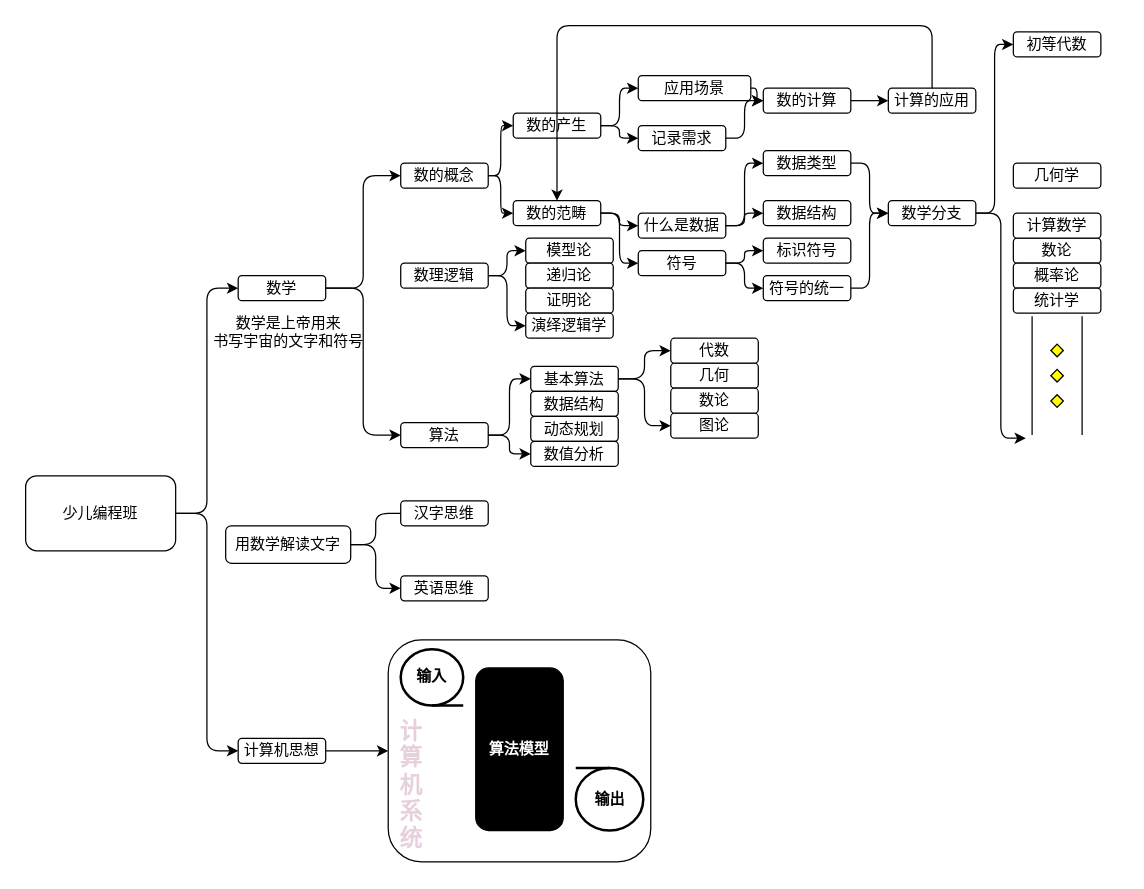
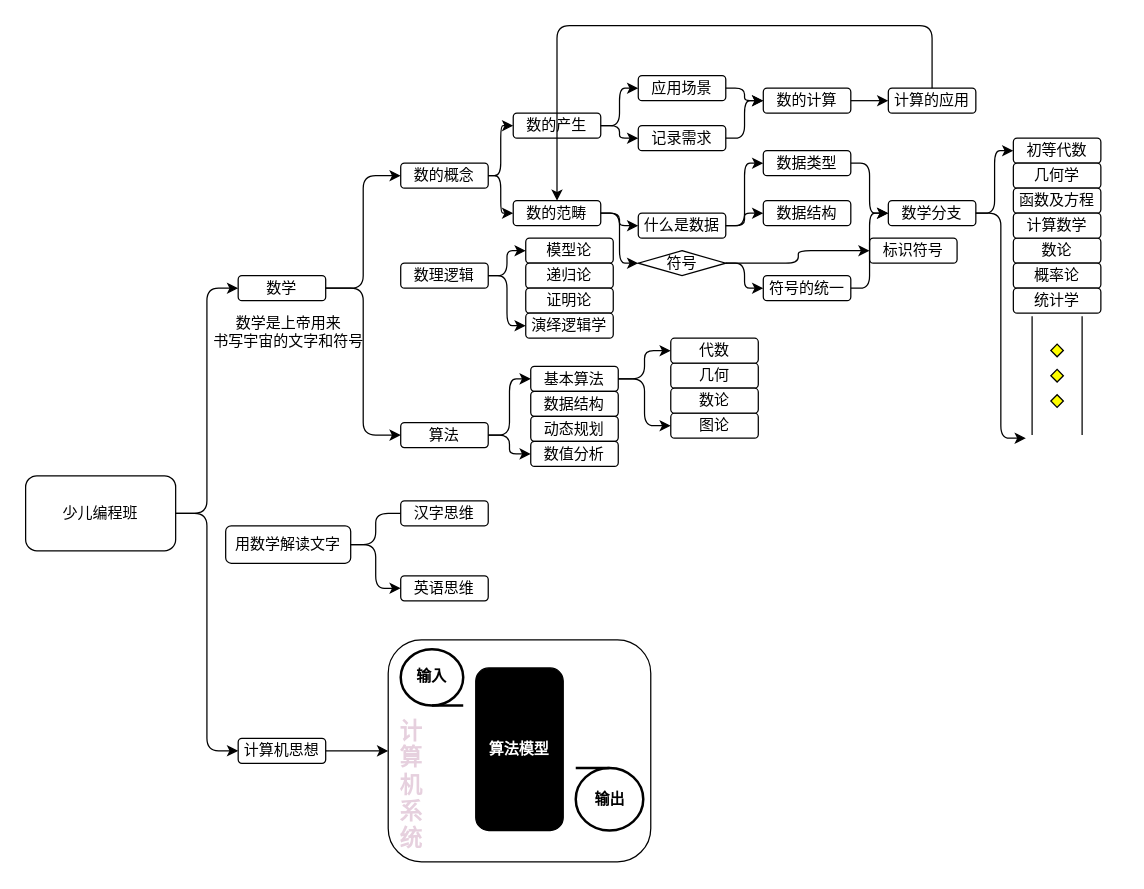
node "初等代数": moved (1057, 44) -> (1057, 151)
node "应用场景": size 113x25 -> 88x25
node "函数及方程": added
node "标识符号": moved (807, 251) -> (913, 251)
node "符号": shape rounded rectangle -> diamond
